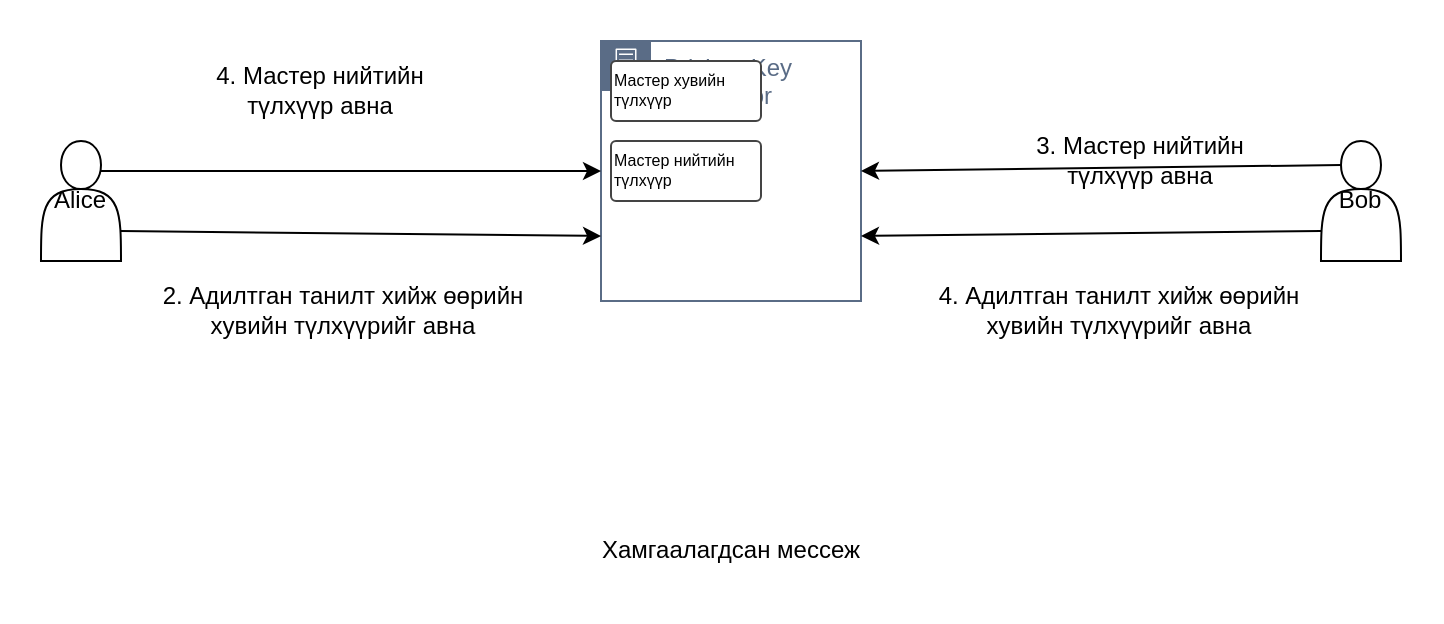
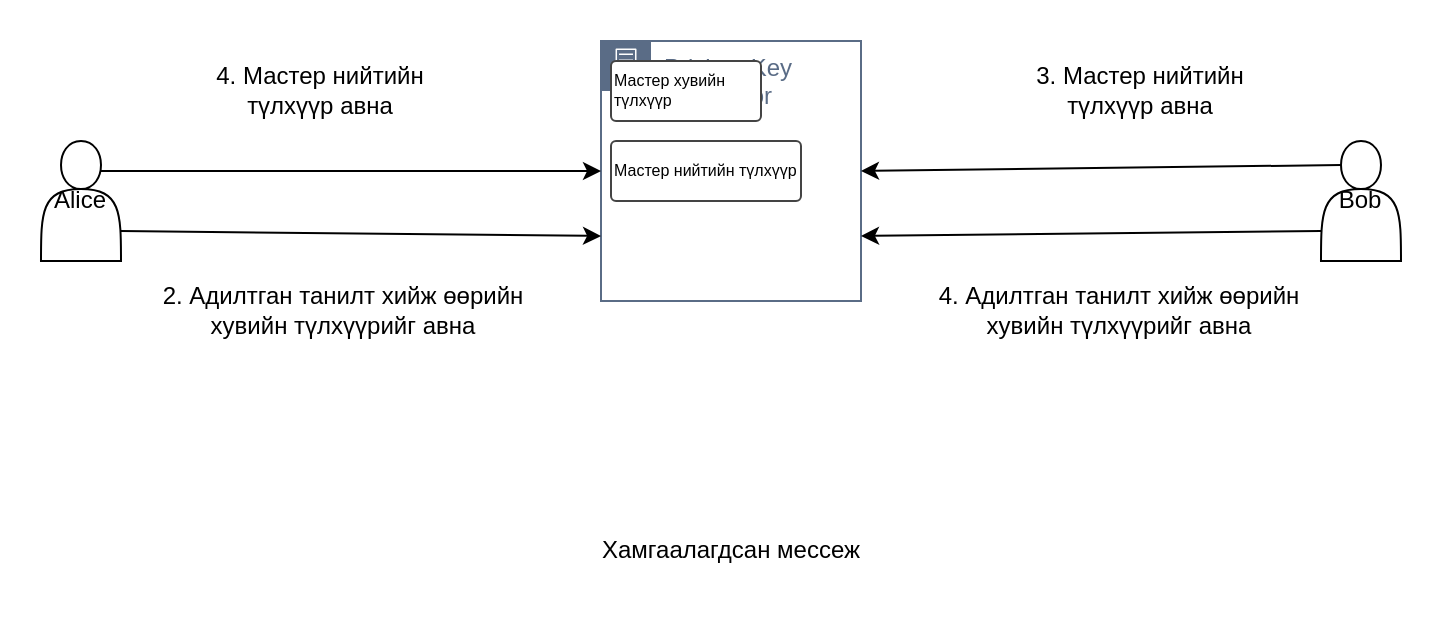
node "3. Мастер нийтийн түлхүүр авна": moved (1141, 161) -> (1141, 91)
node "Мастер нийтийн түлхүүр": size 150x60 -> 190x60
